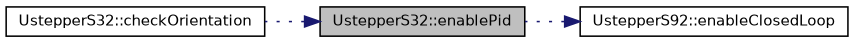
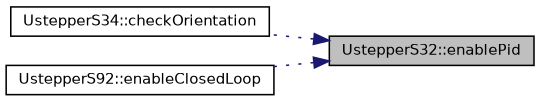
node "UstepperS32::checkOrientation": label "UstepperS32::checkOrientation" -> "UstepperS34::checkOrientation"
edge "UstepperS32::enablePid" -> "UstepperS92::enableClosedLoop": reversed
